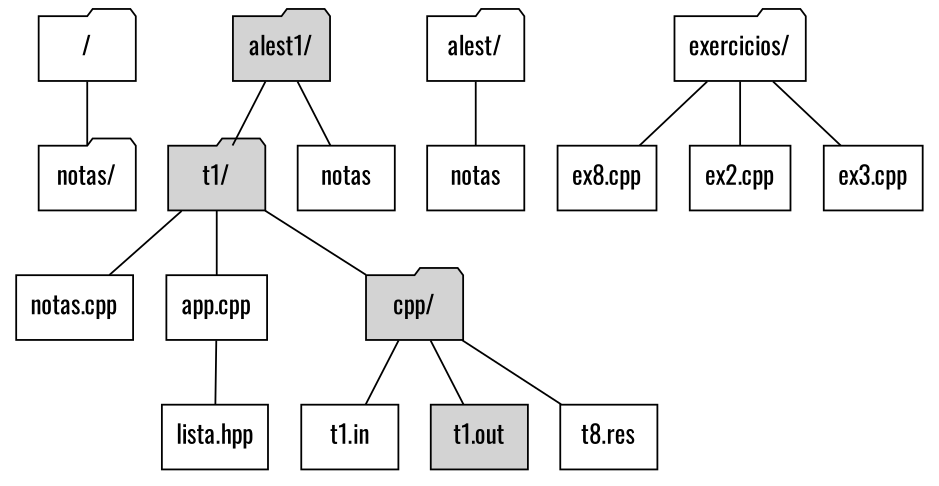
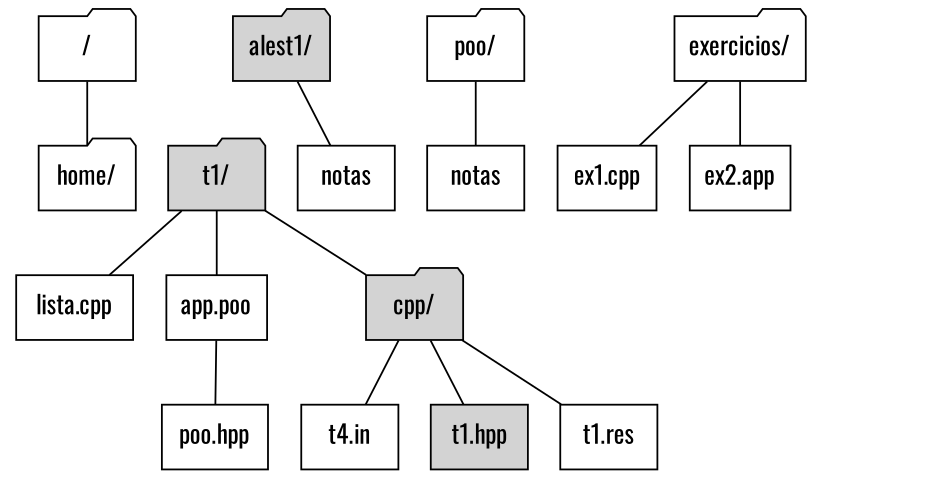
node "alest/": label "alest/" -> "poo/"
edge "alest1/" -- "t1/": removed
node "notas/": label "notas/" -> "home/"
node "ex8.cpp": label "ex8.cpp" -> "ex1.cpp"
node "ex2.cpp": label "ex2.cpp" -> "ex2.app"
node "ex3.cpp": removed
node "notas.cpp": label "notas.cpp" -> "lista.cpp"
node "app.cpp": label "app.cpp" -> "app.poo"
node "lista.hpp": label "lista.hpp" -> "poo.hpp"
node "t1.in": label "t1.in" -> "t4.in"
node "t1.out": label "t1.out" -> "t1.hpp"
node "t8.res": label "t8.res" -> "t1.res"
